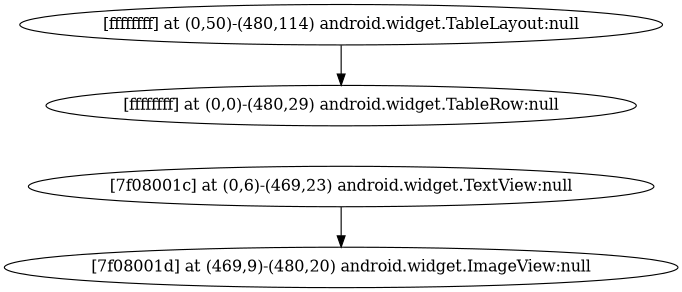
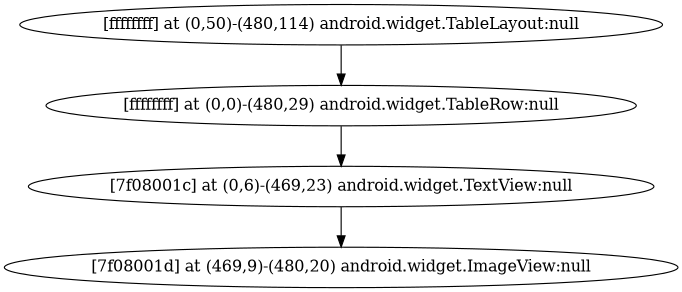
edge "[ffffffff] at (0,0)-(480,29) android.widget.TableRow:null" -> "[7f08001c] at (0,6)-(469,23) android.widget.TextView:null": added
